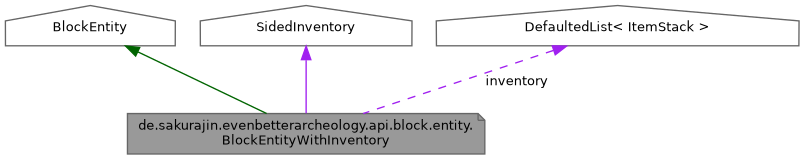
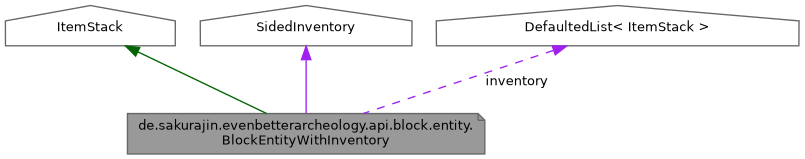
node "BlockEntity": label "BlockEntity" -> "ItemStack"
